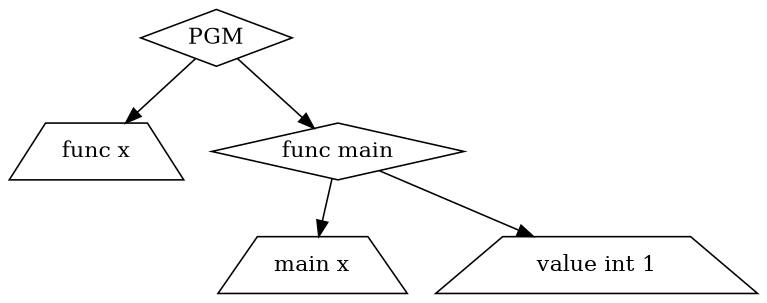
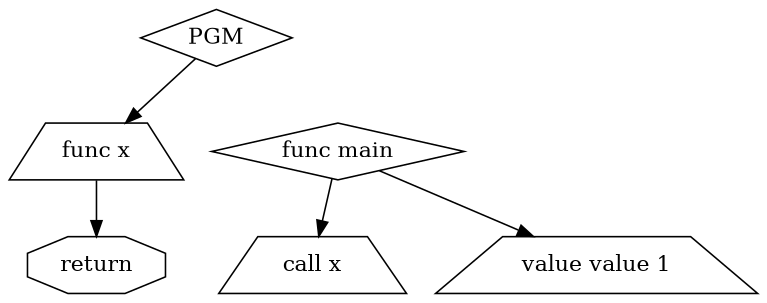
edge "PGM" -> "func main": removed
node "return": added
node "main x": label "main x" -> "call x"
node "value int 1": label "value int 1" -> "value value 1"
